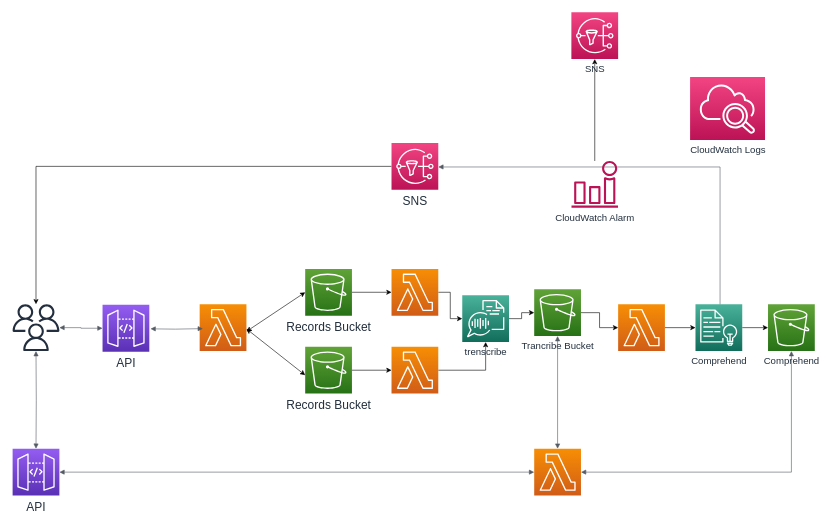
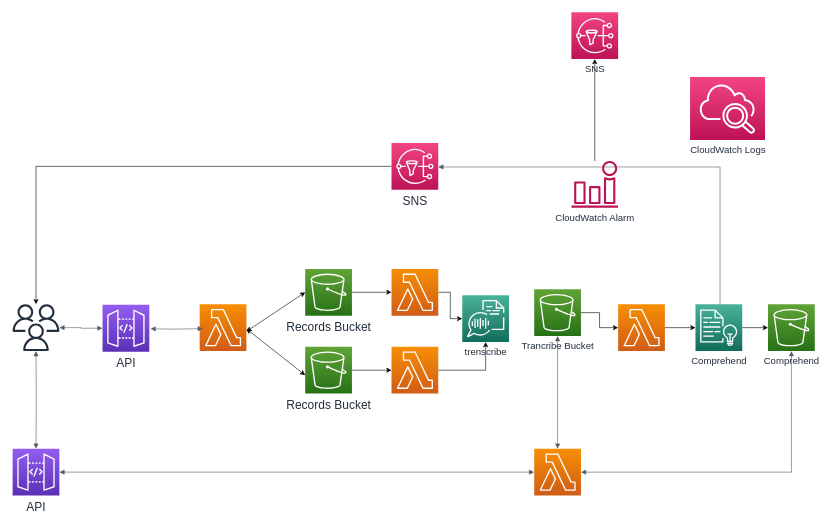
edge "trenscribe" -> "Trancribe Bucket": removed
